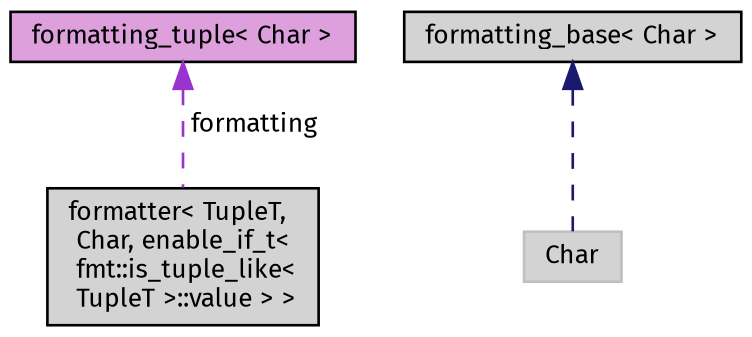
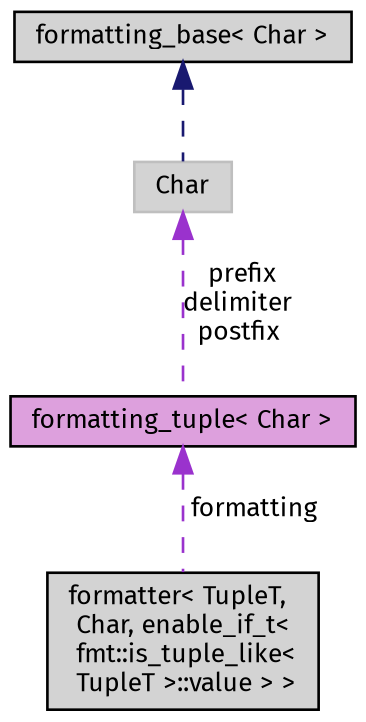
edge "formatting_tuple< Char >" -> "Char": added, label "prefix delimiter postfix"
